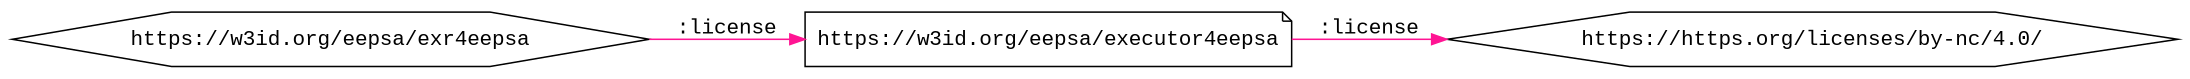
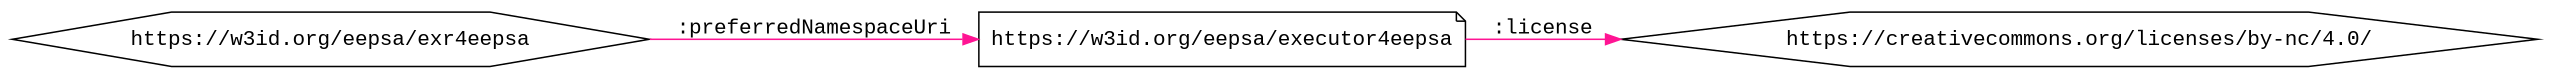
edge "https://w3id.org/eepsa/exr4eepsa" -> "https://w3id.org/eepsa/executor4eepsa": label ":license" -> ":preferredNamespaceUri"
node "https://https.org/licenses/by-nc/4.0/": label "https://https.org/licenses/by-nc/4.0/" -> "https://creativecommons.org/licenses/by-nc/4.0/"
